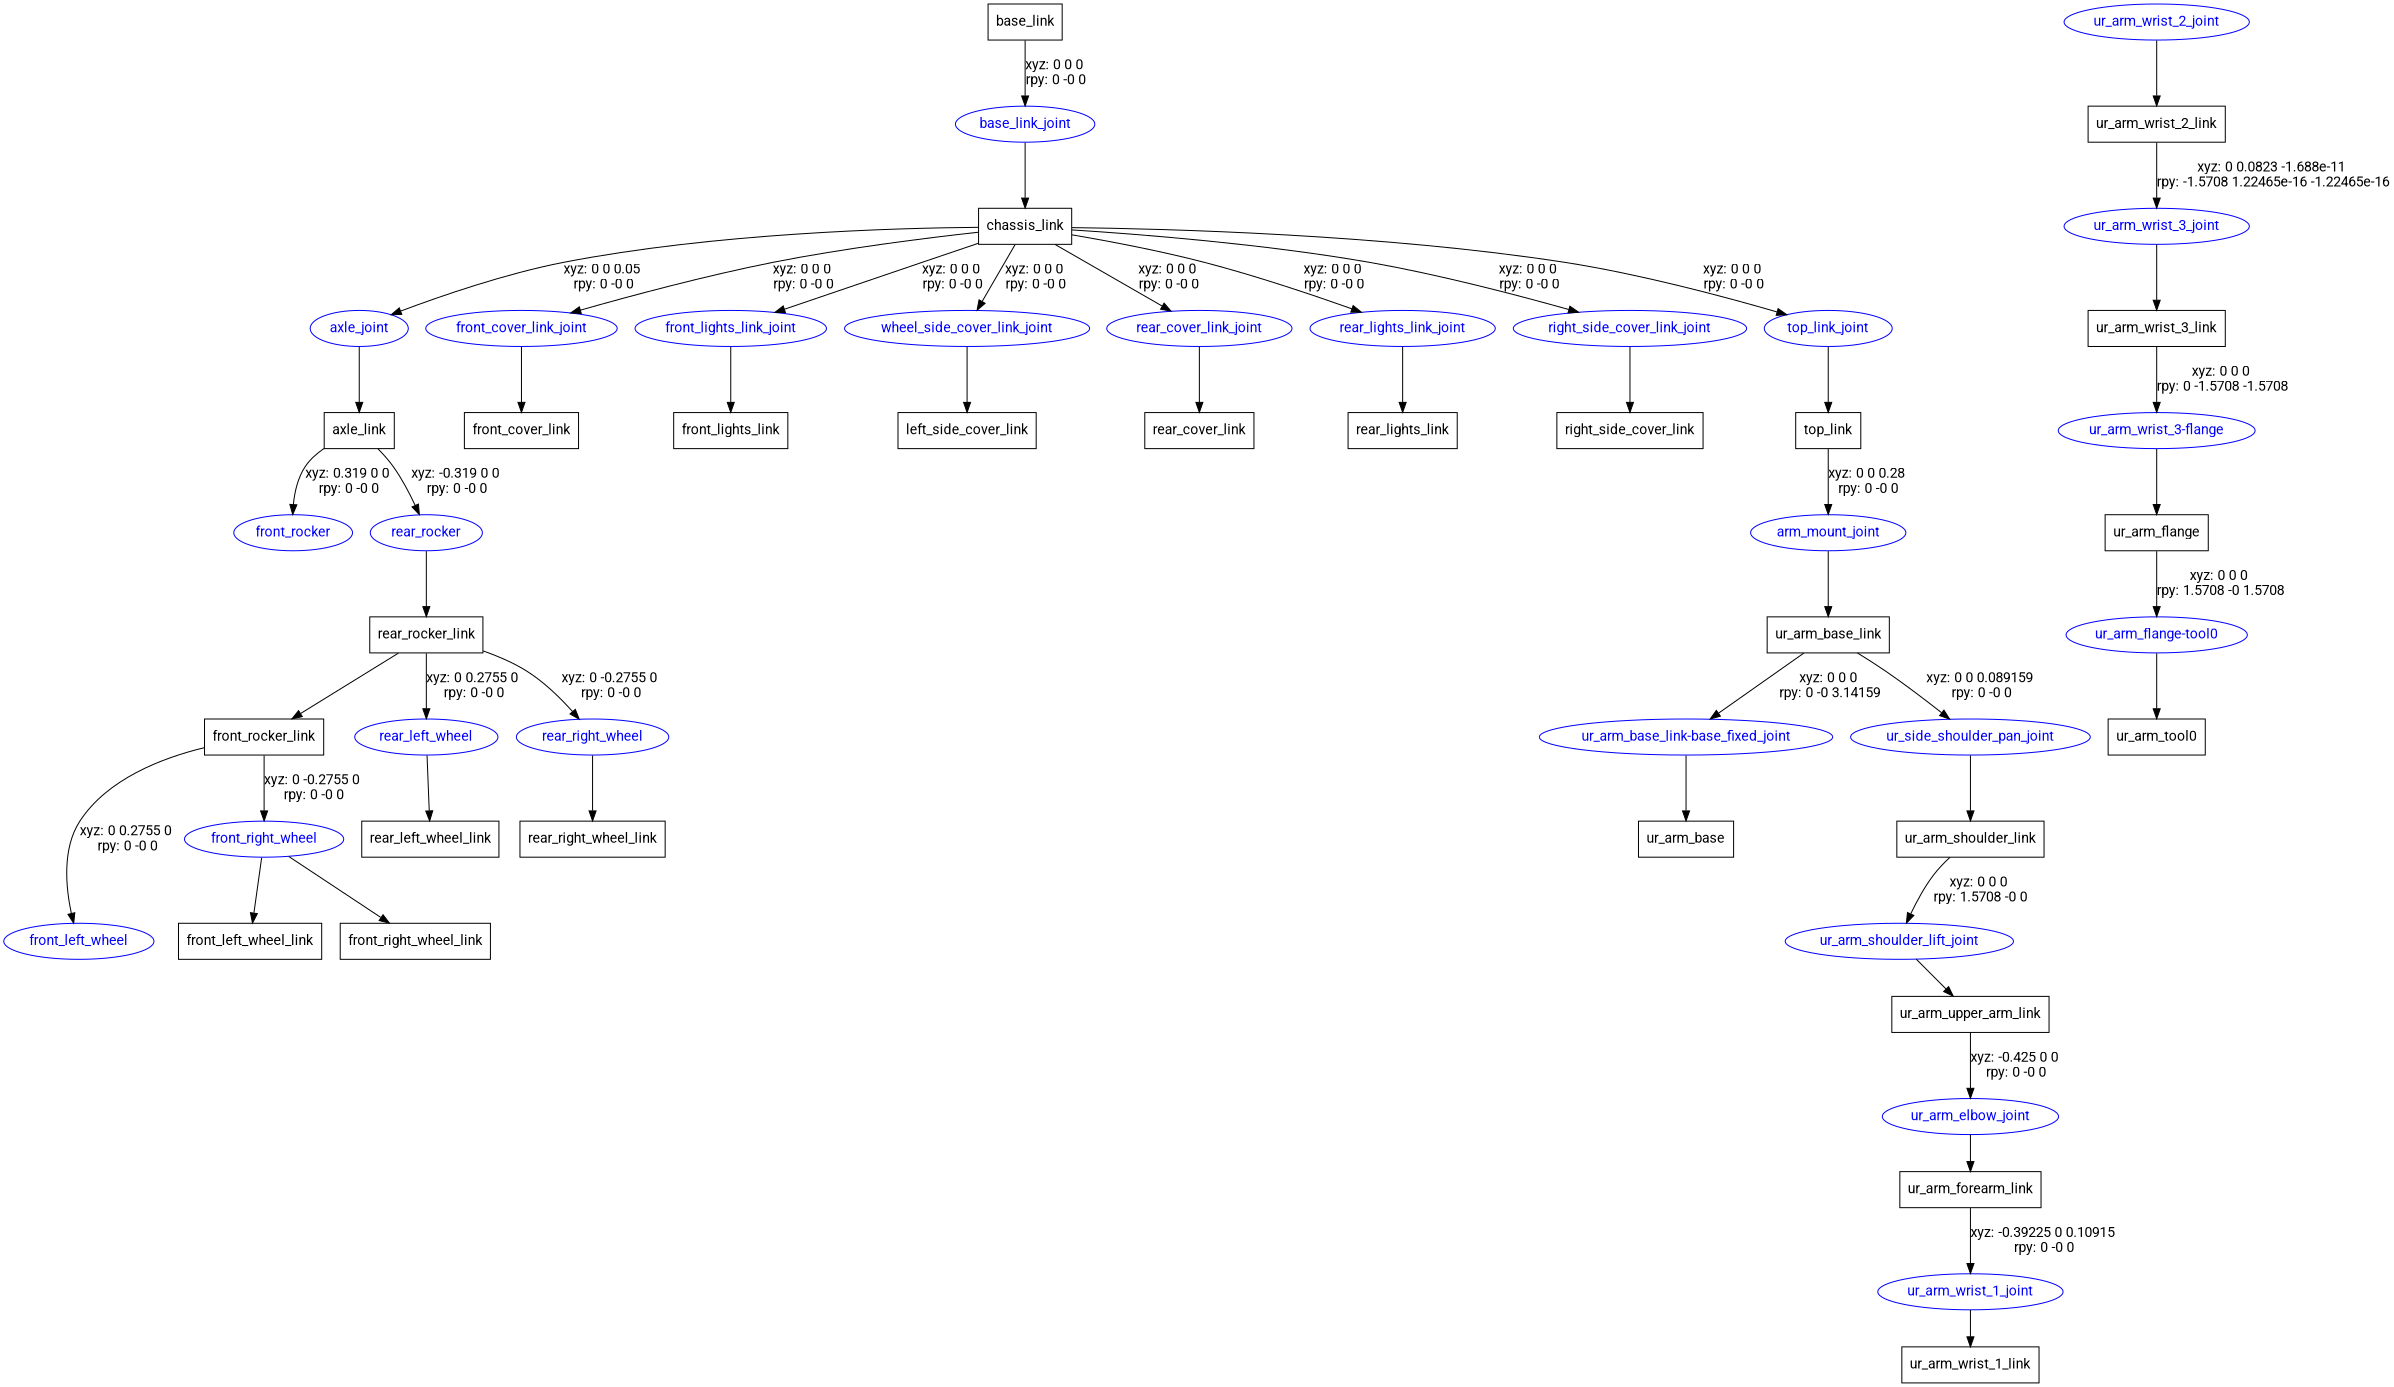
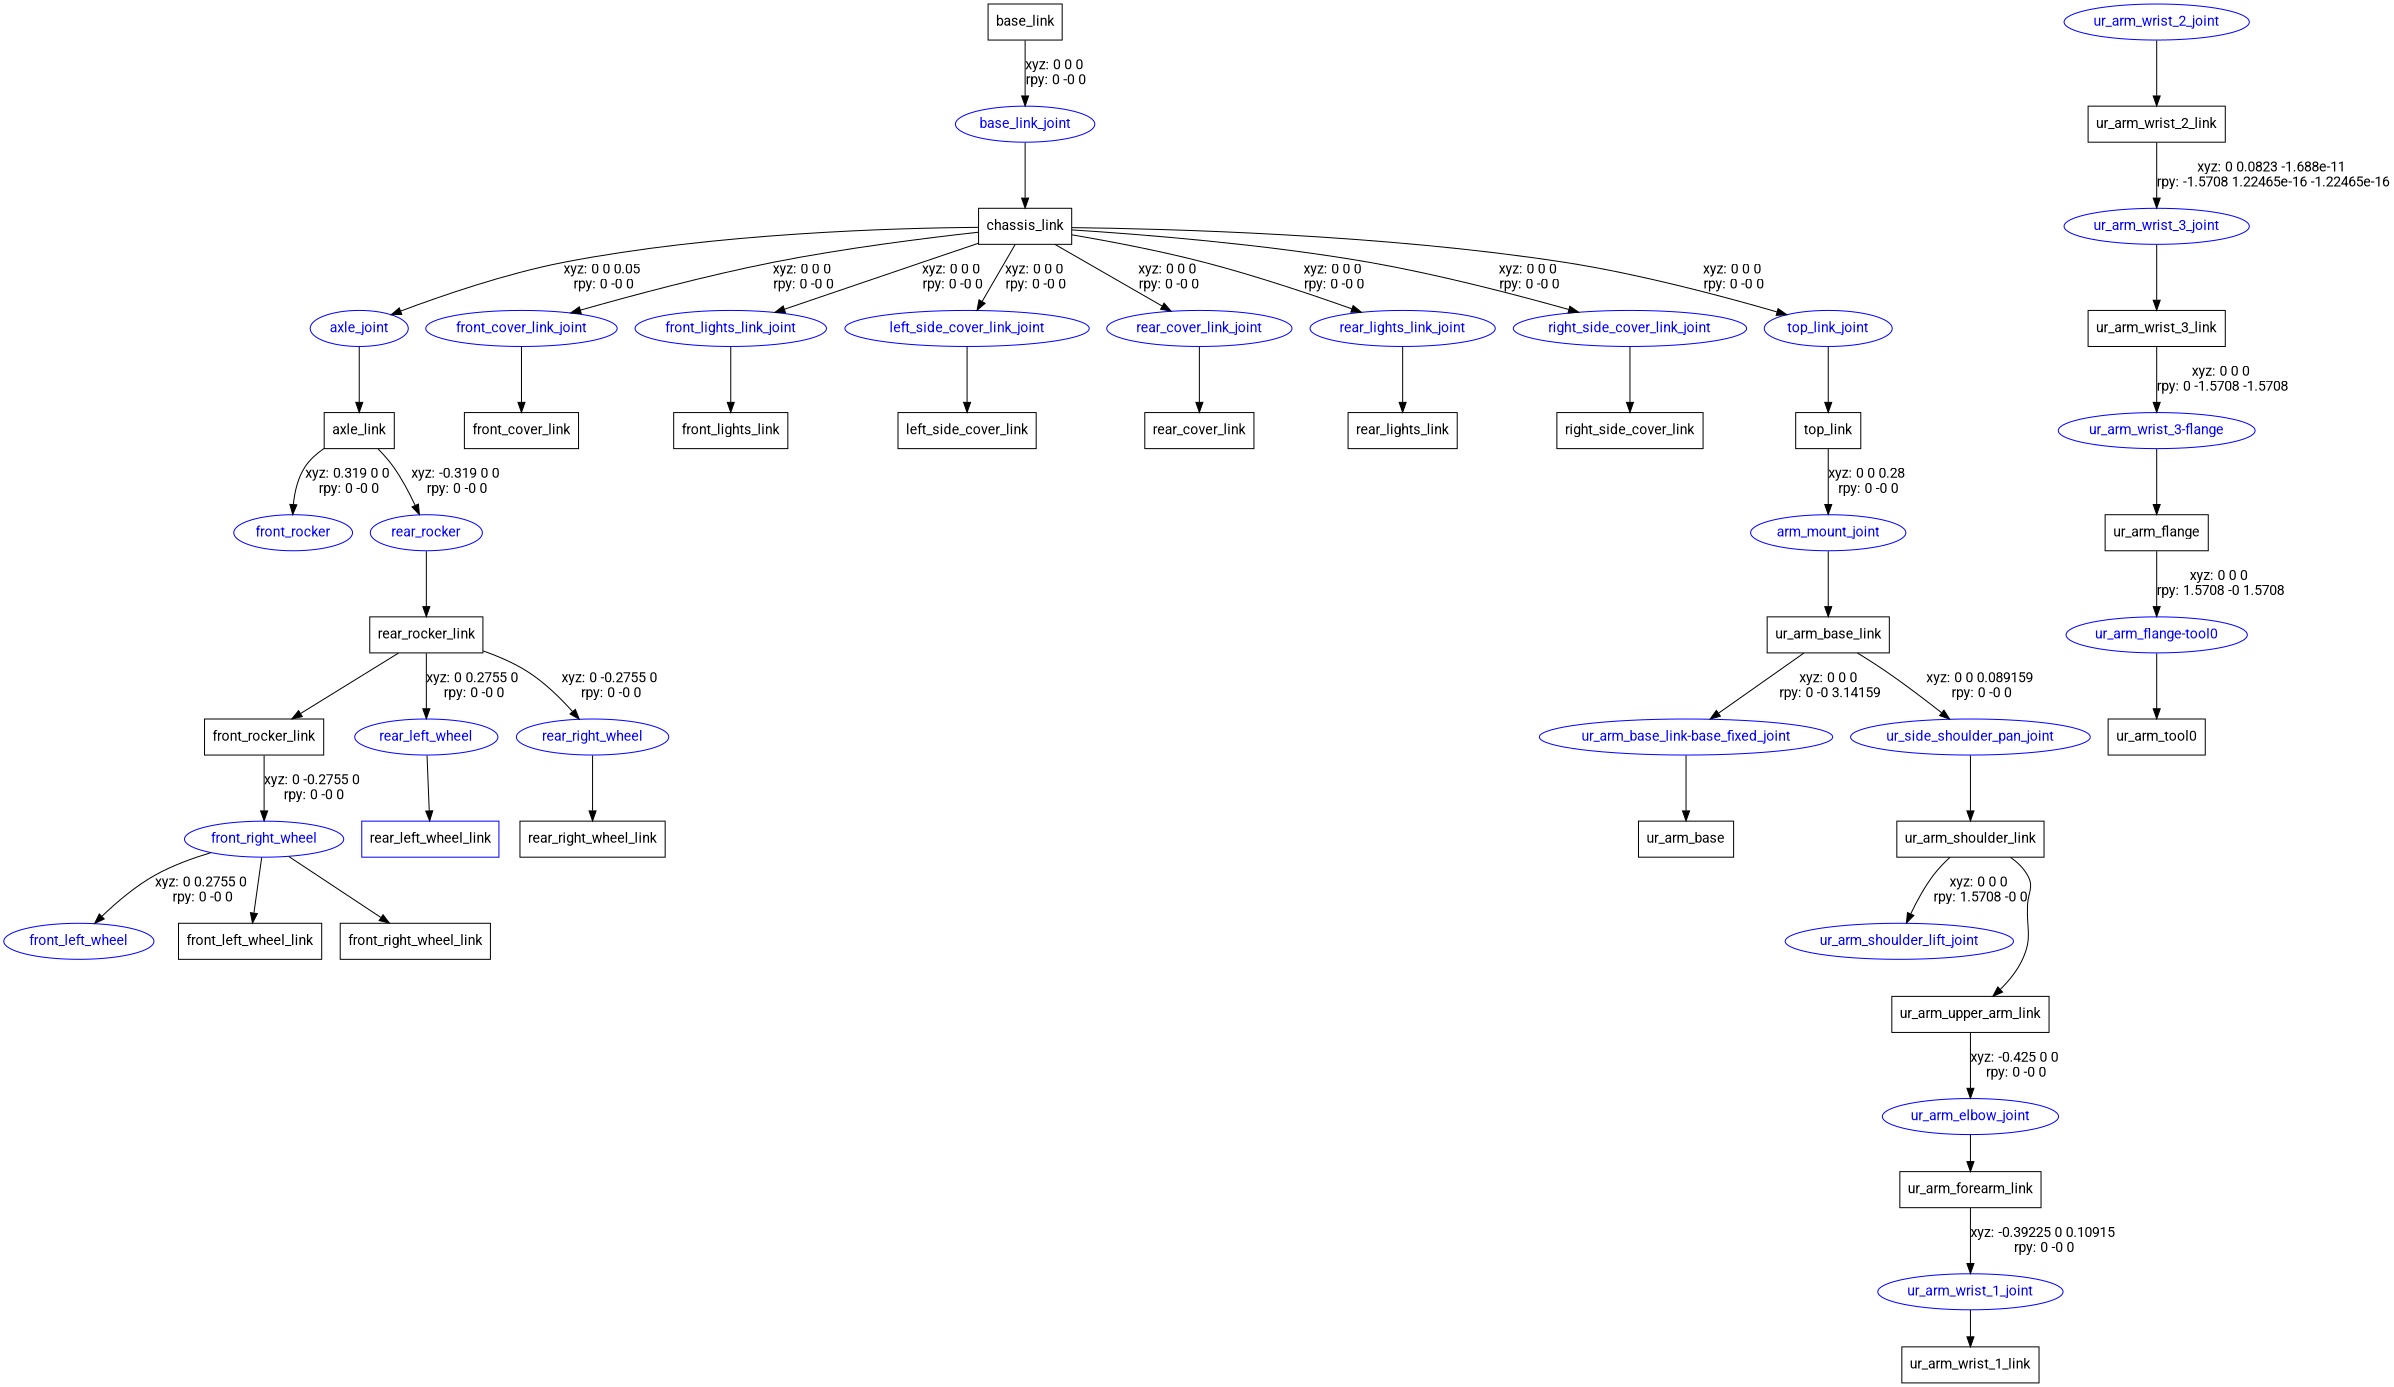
node "wheel_side_cover_link_joint": label "wheel_side_cover_link_joint" -> "left_side_cover_link_joint"
edge "front_rocker_link" -> "front_left_wheel": now "front_right_wheel" -> "front_left_wheel"
node "rear_left_wheel_link": color black -> blue
edge "ur_arm_shoulder_lift_joint" -> "ur_arm_upper_arm_link": now "ur_arm_shoulder_link" -> "ur_arm_upper_arm_link"
